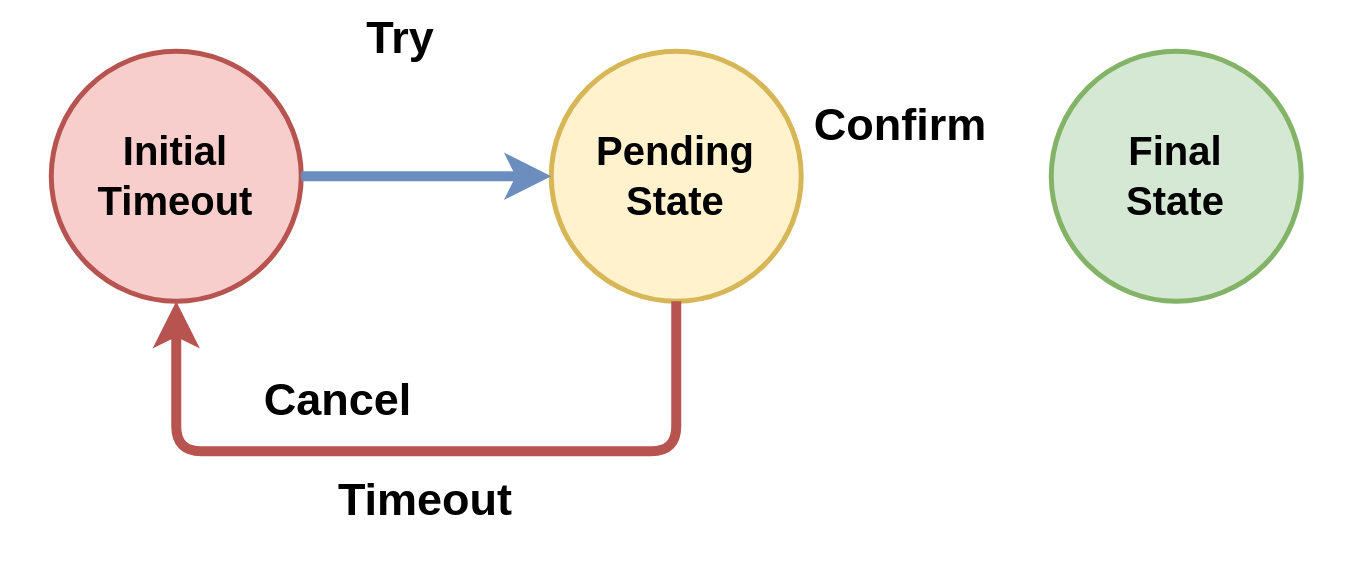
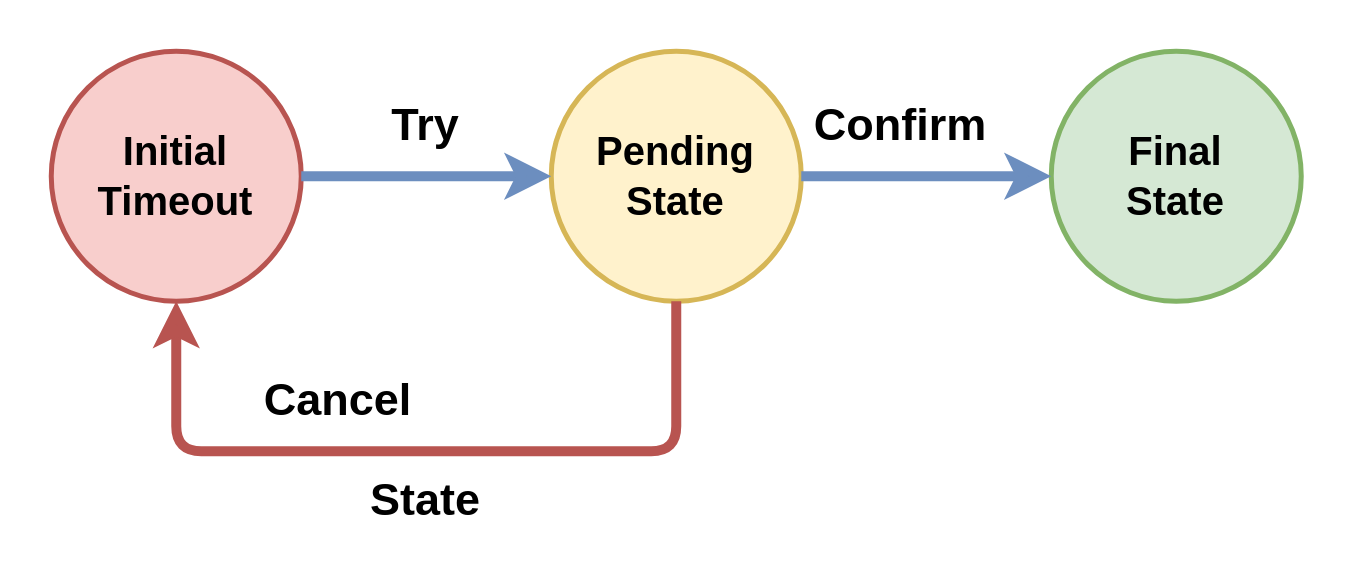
node "Try": moved (401, 39) -> (426, 126)
edge "Pending State" -> "Final State": added
node "Timeout": label "Timeout" -> "State"
